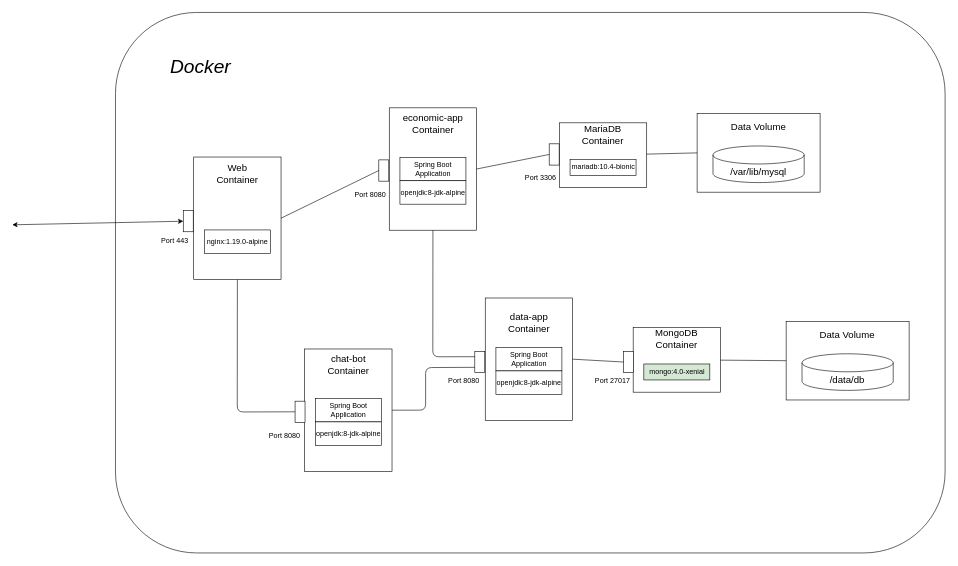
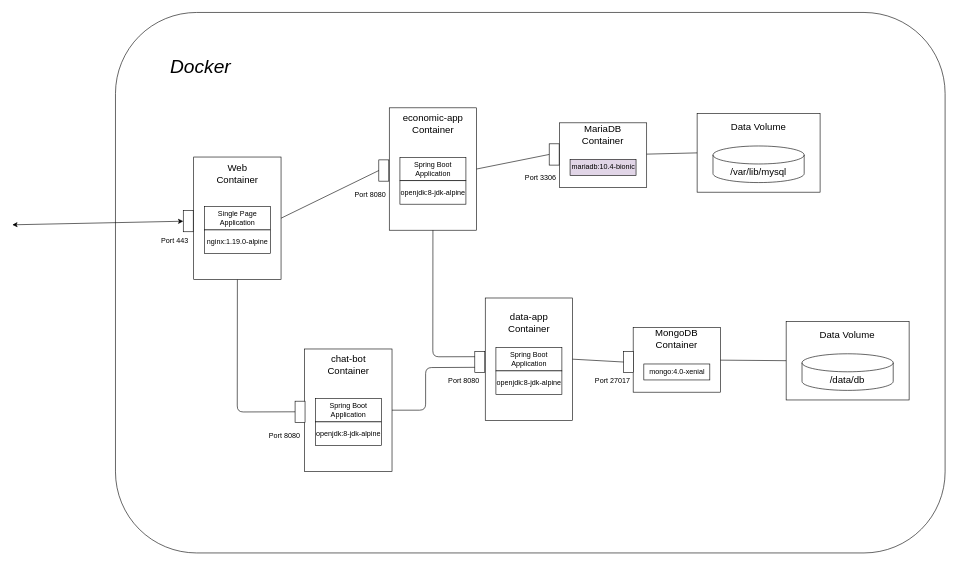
node "mariadb:10.4-bionic": fillcolor #ffffff -> #e1d5e7
node "Single Page Application": added
node "mongo:4.0-xenial": fillcolor #d5e8d4 -> #ffffff
